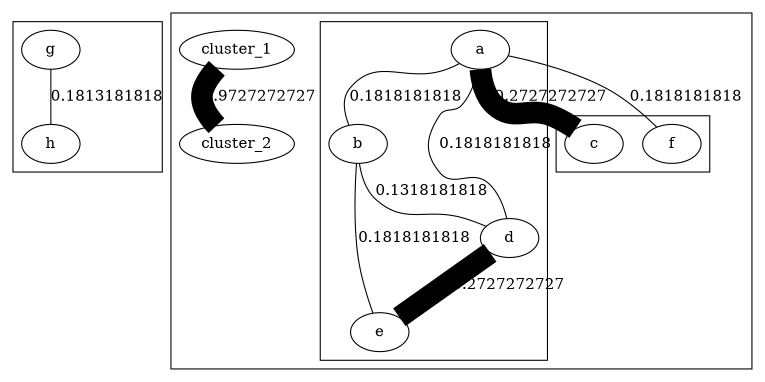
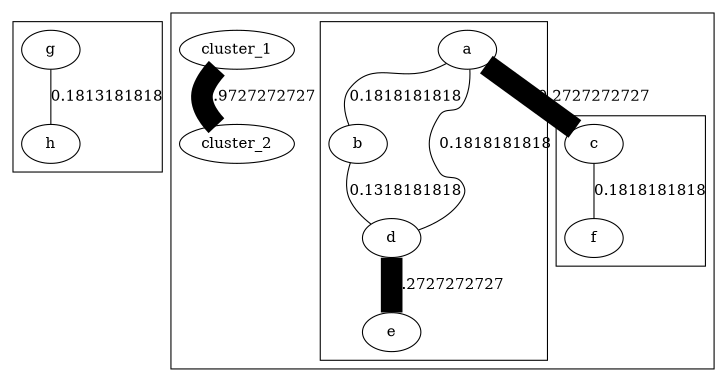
edge "a" -- "f": now "c" -- "f"
edge "b" -- "e": removed, label "0.1818181818"
